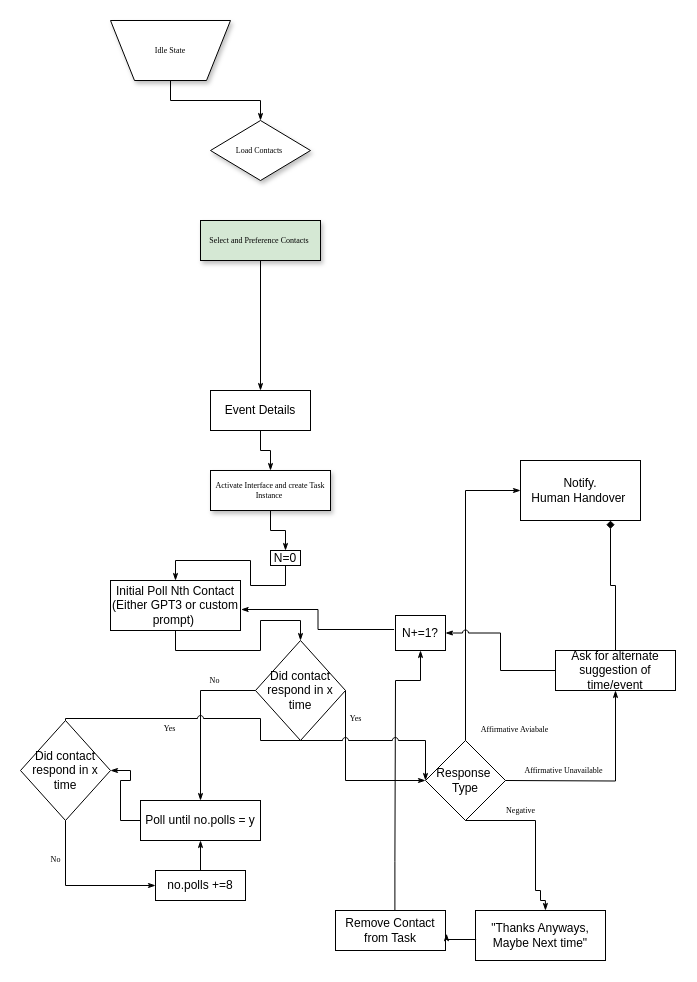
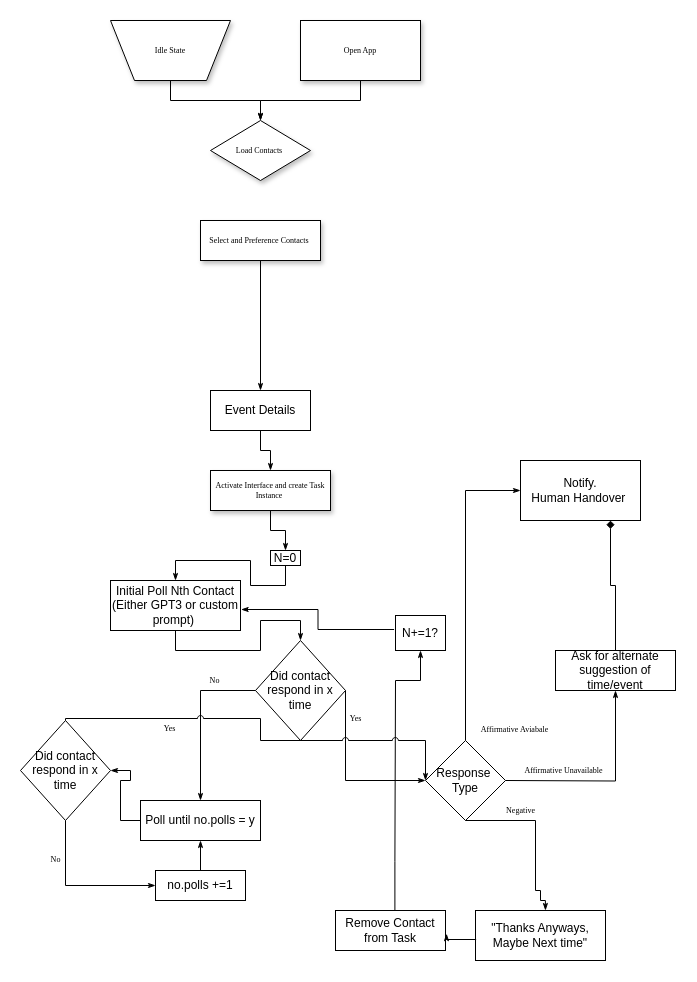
node "Open App": added
edge "Open App" -> "Load Contacts": added
node "Select and Preference Contacts": fillcolor #d5e8d4 -> #ffffff
edge "Ask for alternate suggestion of time/event" -> "N+=1?": removed
node "no.polls +=8": label "no.polls +=8" -> "no.polls +=1"
